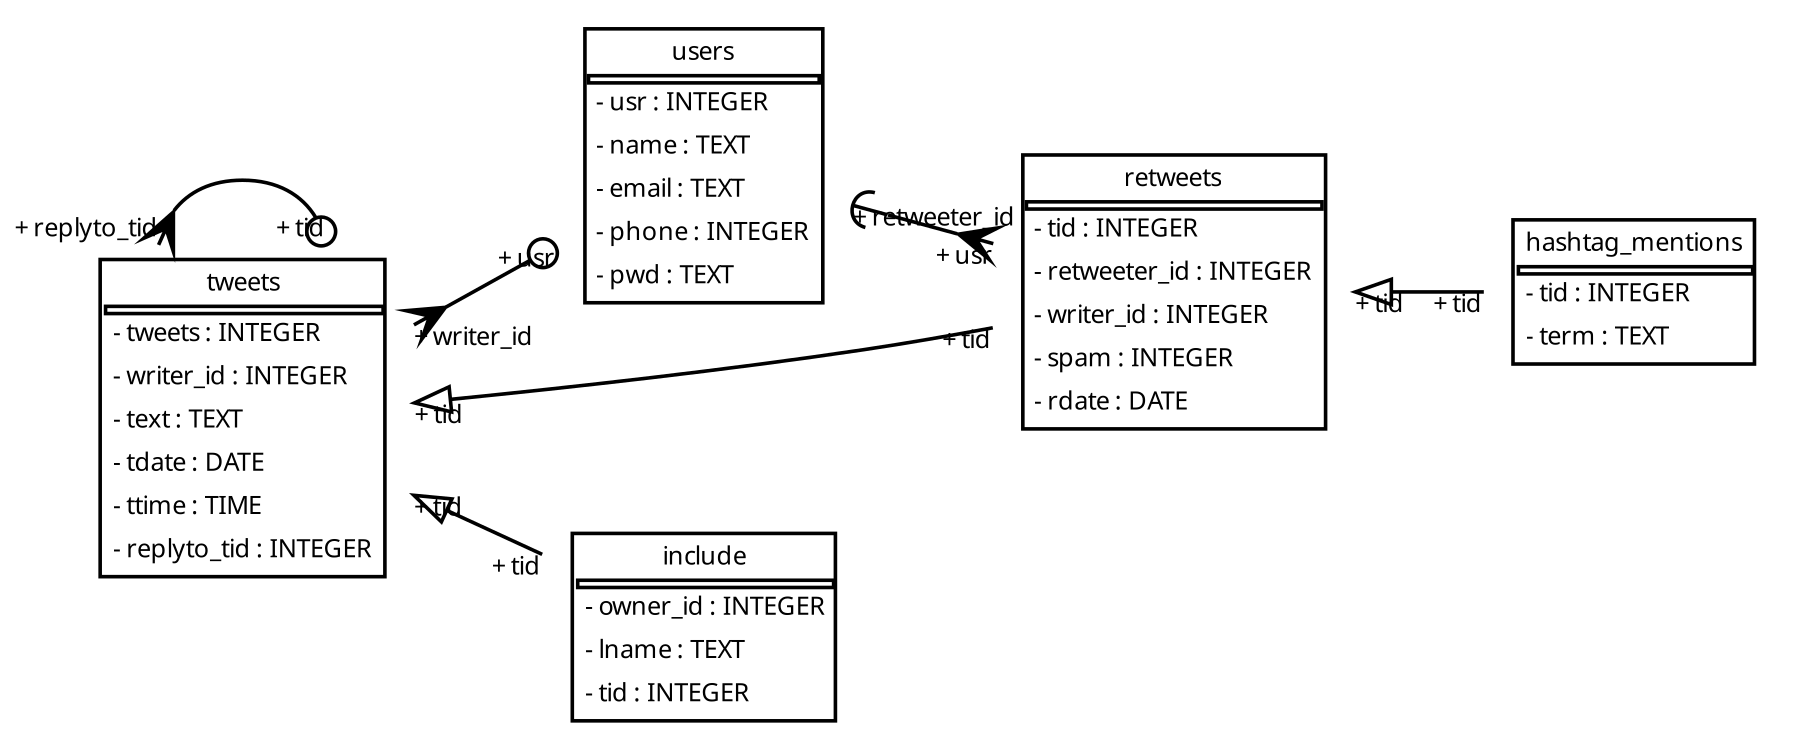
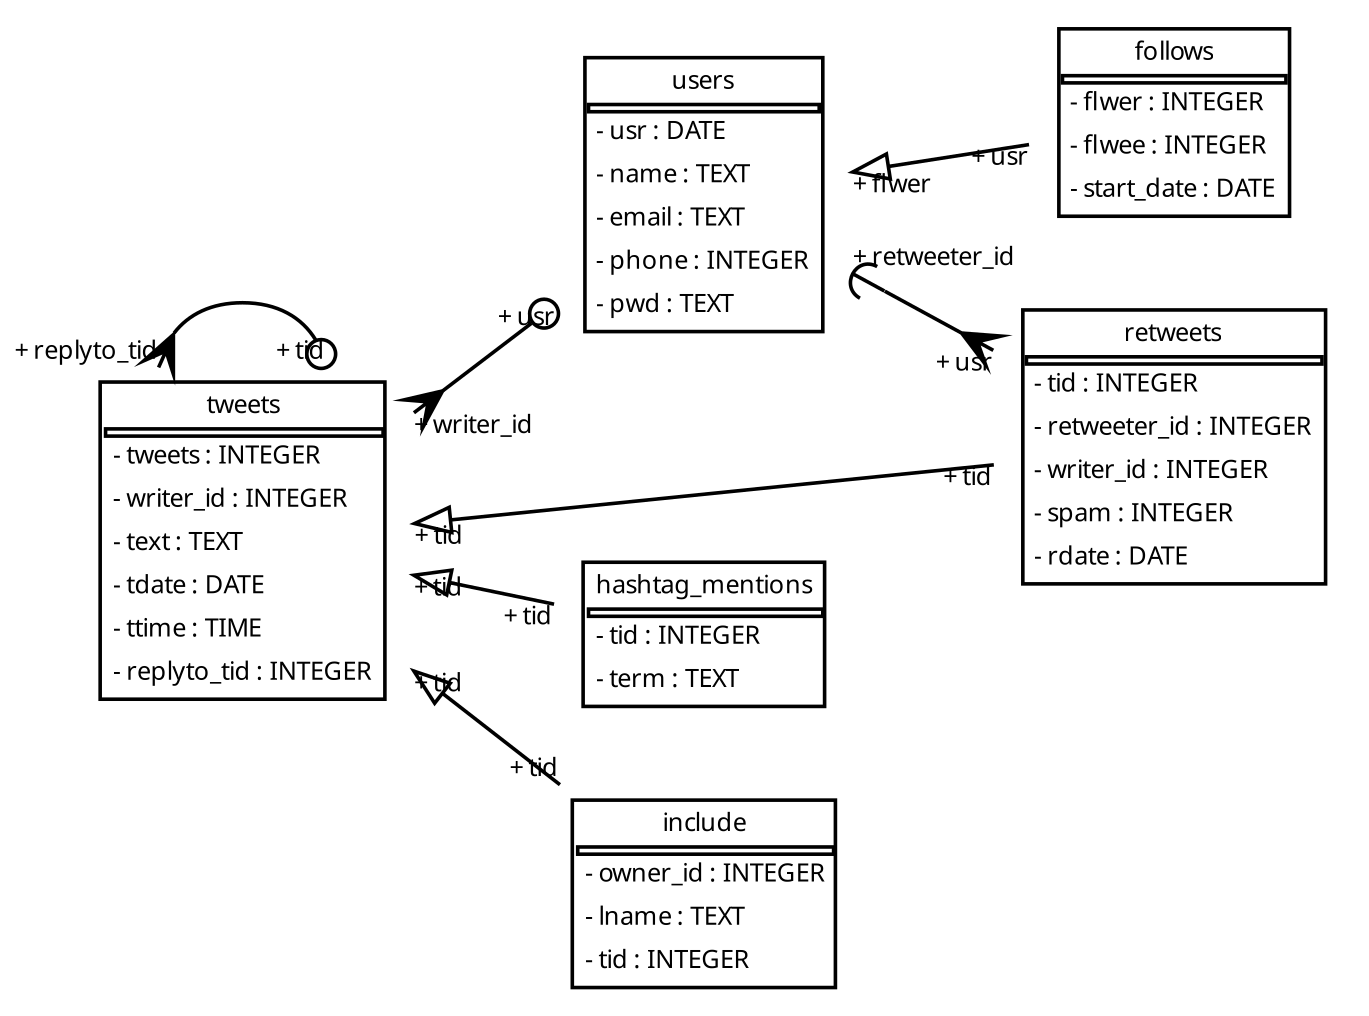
node "users": text "- usr : INTEGER" -> "- usr : DATE"
node "follows": added
edge "retweets" -- "hashtag_mentions": now "tweets" -- "hashtag_mentions"
